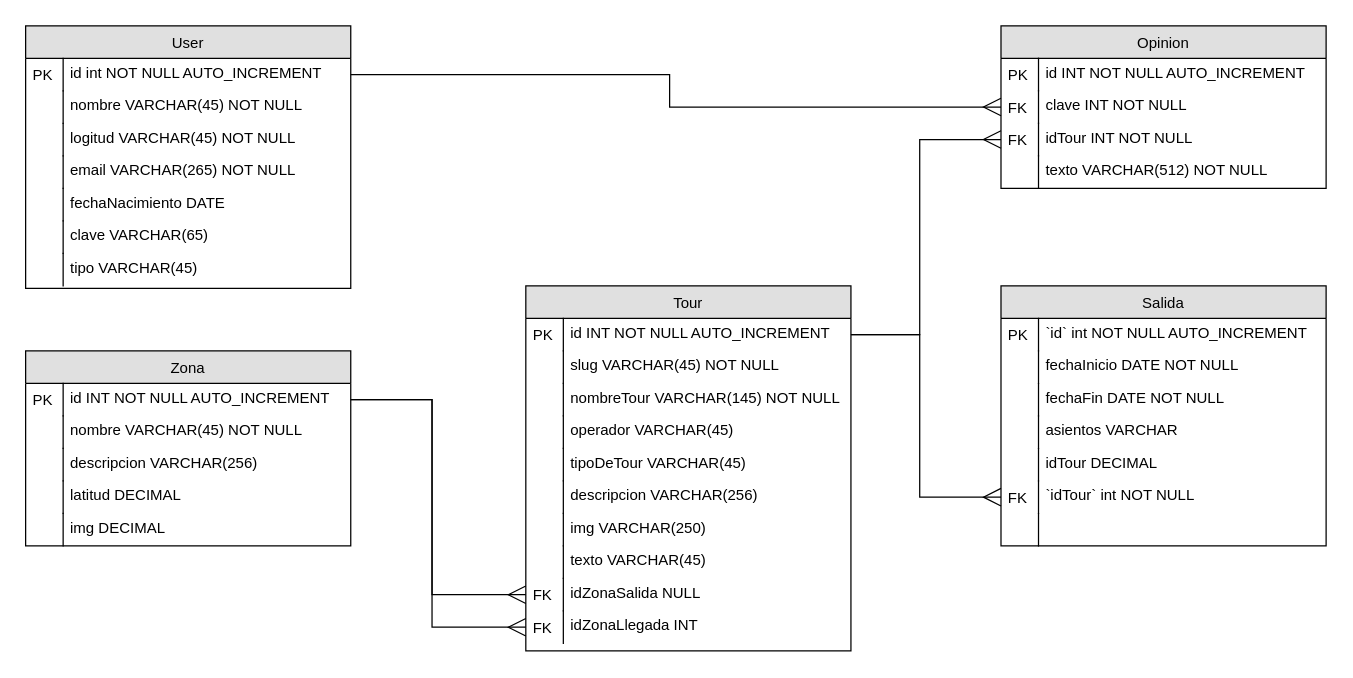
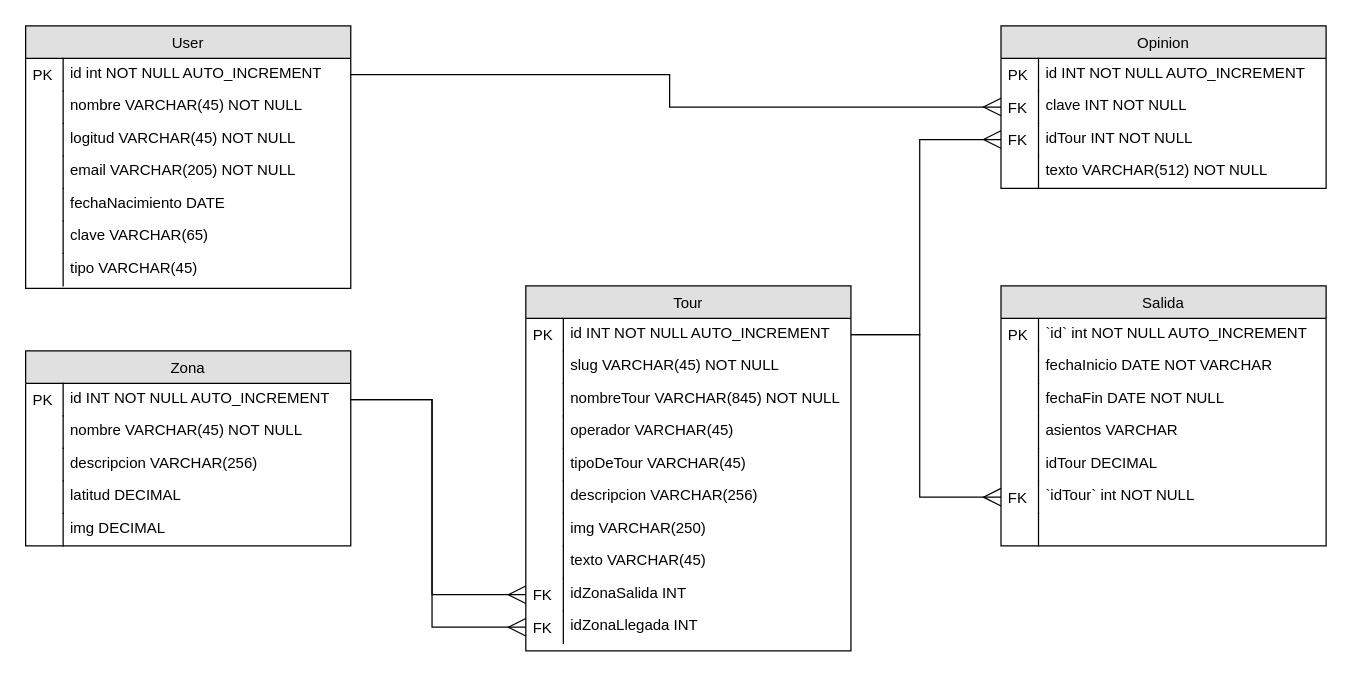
node "email VARCHAR(265) NOT NULL": label "email VARCHAR(265) NOT NULL" -> "email VARCHAR(205) NOT NULL"
node "fechaInicio DATE NOT NULL": label "fechaInicio DATE NOT NULL" -> "fechaInicio DATE NOT VARCHAR"
node "nombreTour VARCHAR(145) NOT NULL": label "nombreTour VARCHAR(145) NOT NULL" -> "nombreTour VARCHAR(845) NOT NULL"
node "idZonaSalida NULL": label "idZonaSalida NULL" -> "idZonaSalida INT"
